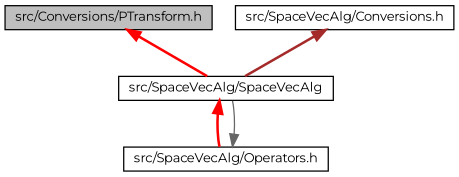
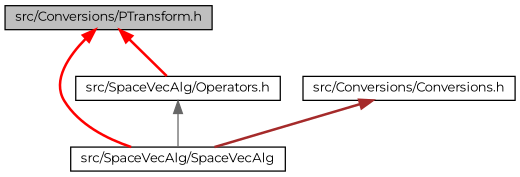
node "src/SpaceVecAlg/Conversions.h": label "src/SpaceVecAlg/Conversions.h" -> "src/Conversions/Conversions.h"
edge "src/SpaceVecAlg/Operators.h" -> "src/SpaceVecAlg/SpaceVecAlg": now "src/SpaceVecAlg/Operators.h" -> "src/Conversions/PTransform.h"
